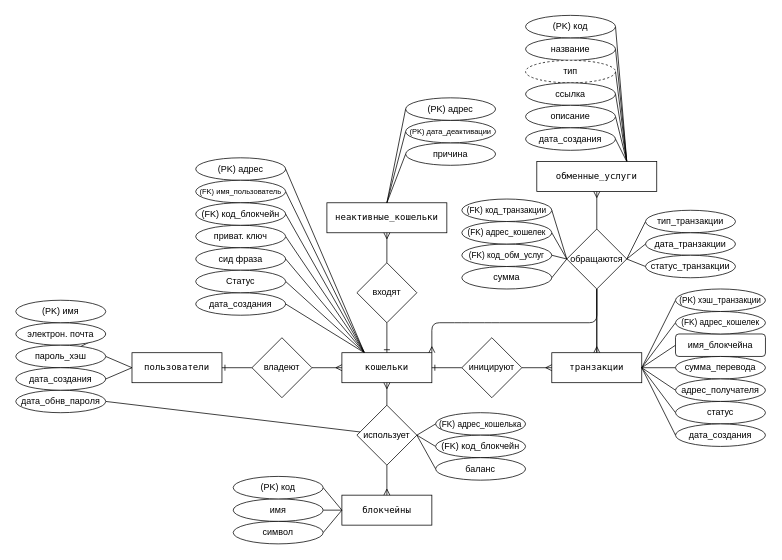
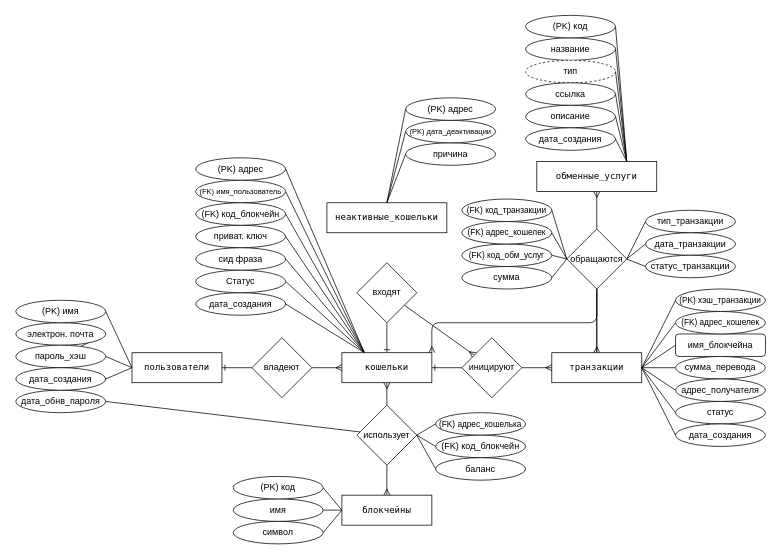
edge "входят" -> "неактивные_кошельки": now "входят" -> "иницируют"
edge "(PK) имя" -- "пользователи": added
